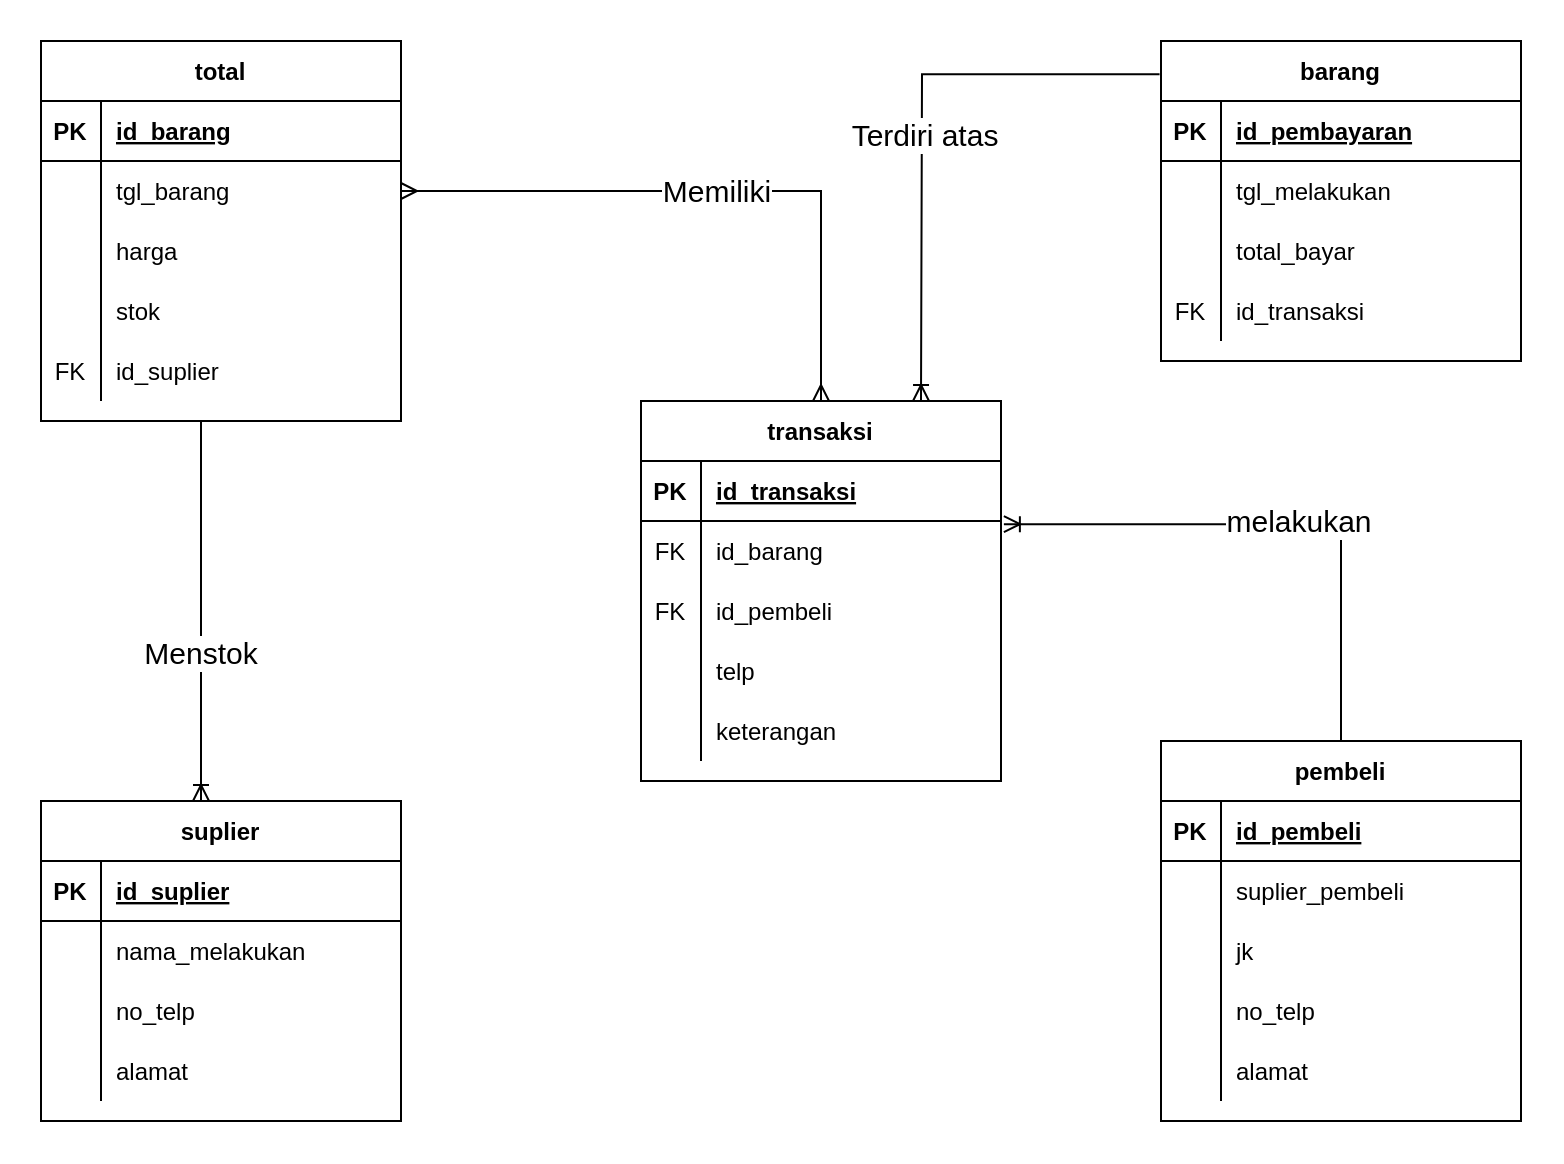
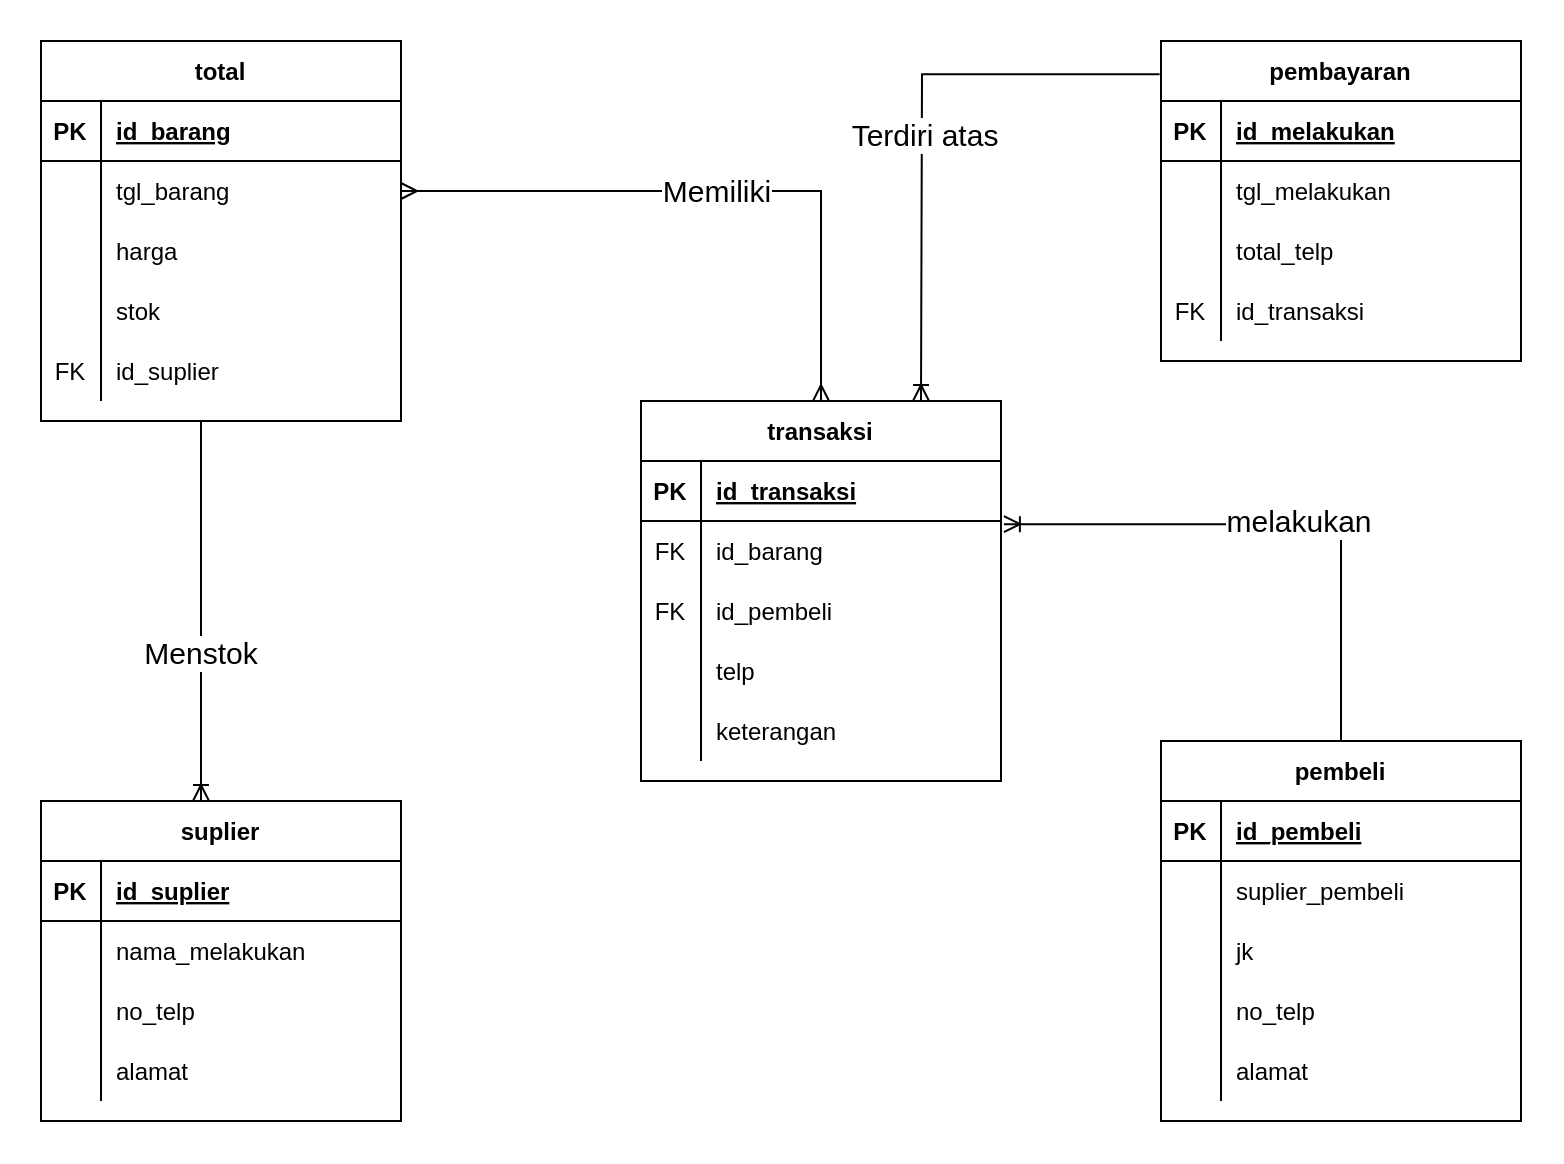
node "barang": label "barang" -> "pembayaran"
node "id_pembayaran": label "id_pembayaran" -> "id_melakukan"
node "total_bayar": label "total_bayar" -> "total_telp"
